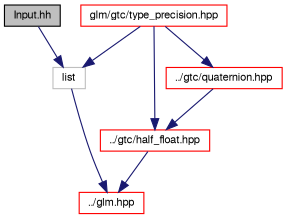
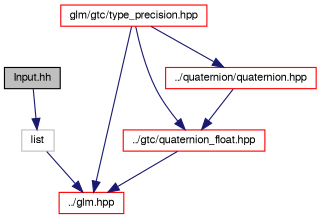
edge "glm/gtc/type_precision.hpp" -> "list": now "glm/gtc/type_precision.hpp" -> "../glm.hpp"
node "../gtc/quaternion.hpp": label "../gtc/quaternion.hpp" -> "../quaternion/quaternion.hpp"
node "../gtc/half_float.hpp": label "../gtc/half_float.hpp" -> "../gtc/quaternion_float.hpp"
